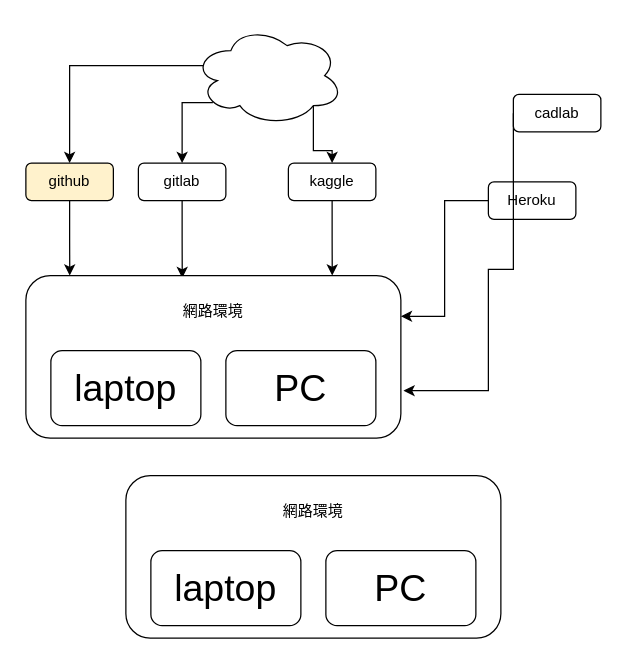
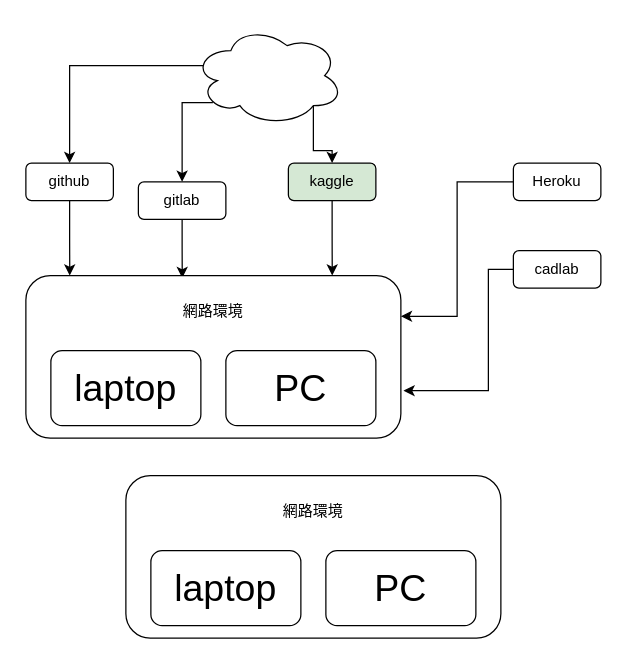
node "cadlab": moved (557, 113) -> (557, 269)
node "github": fillcolor #fff2cc -> #ffffff
node "gitlab": moved (182, 182) -> (182, 201)
node "kaggle": fillcolor #ffffff -> #d5e8d4
node "Heroku": moved (532, 201) -> (557, 182)
